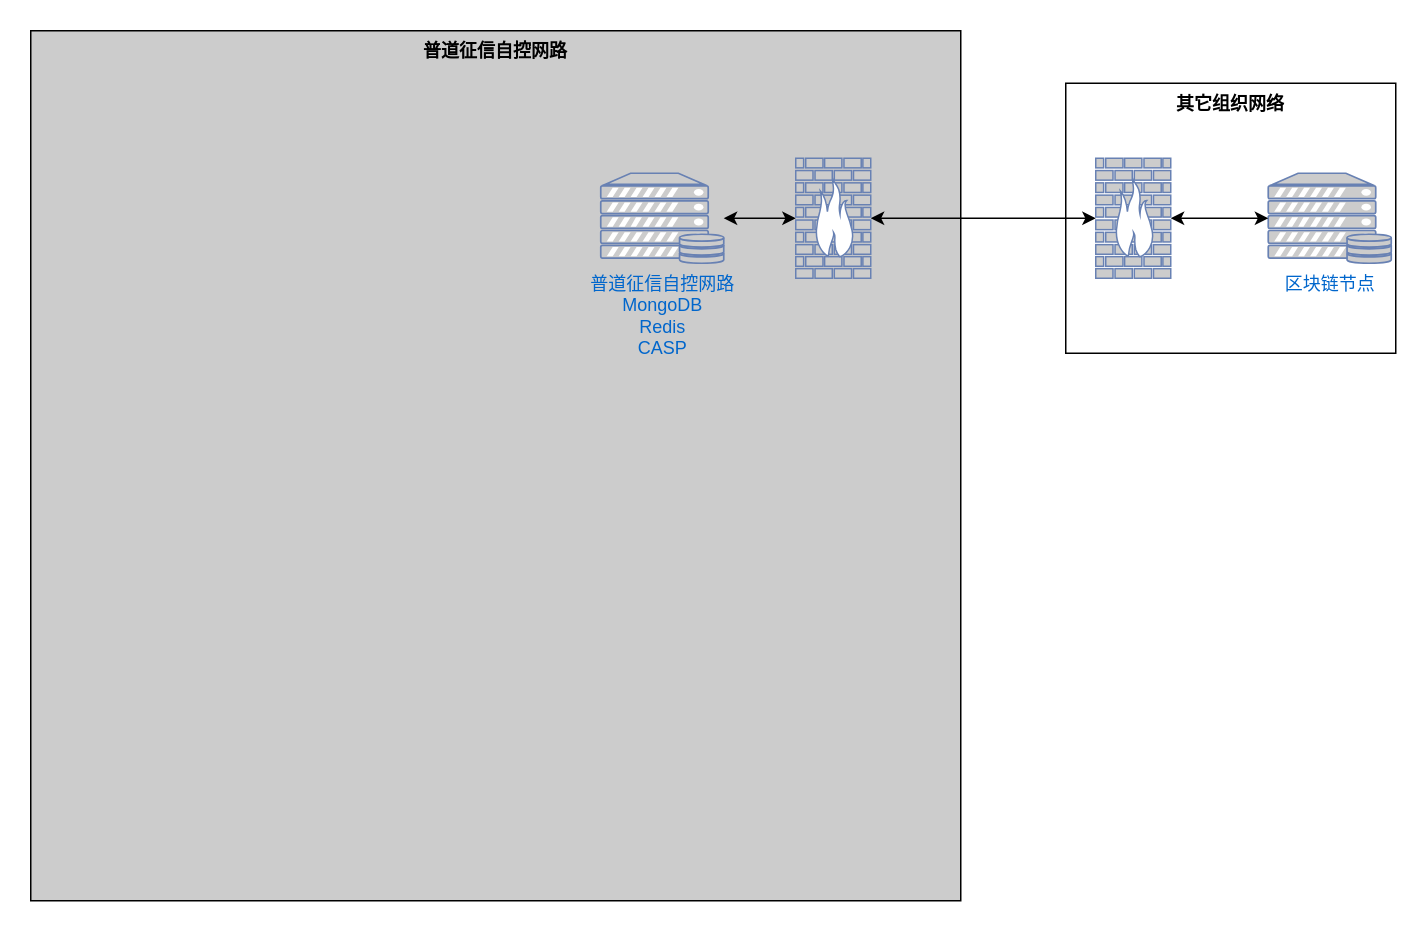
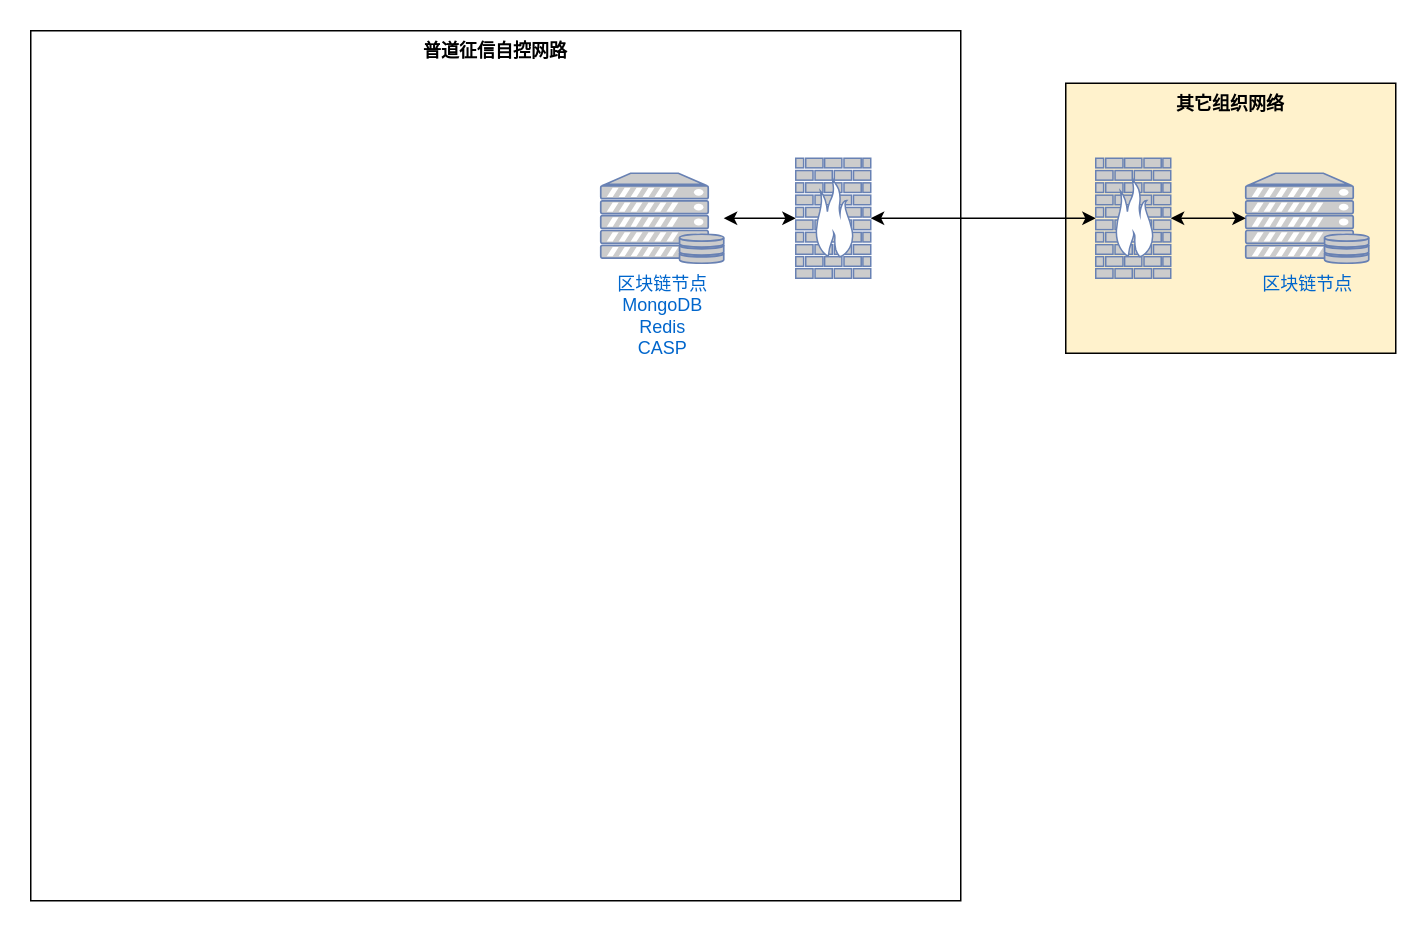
node "其它组织网络": fillcolor #ffffff -> #fff2cc
node "区块链节点": moved (1330, 218) -> (1307, 218)
node "普道征信自控网路 MongoDB Redis CASP": label "普道征信自控网路 MongoDB Redis CASP" -> "区块链节点 MongoDB Redis CASP"
node "普道征信自控网路": fillcolor #cccccc -> #ffffff
